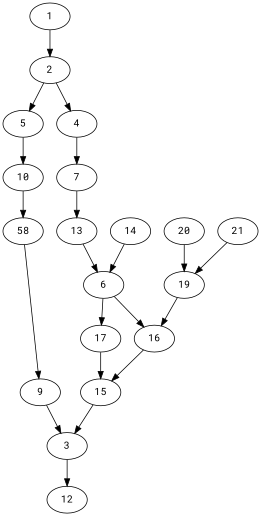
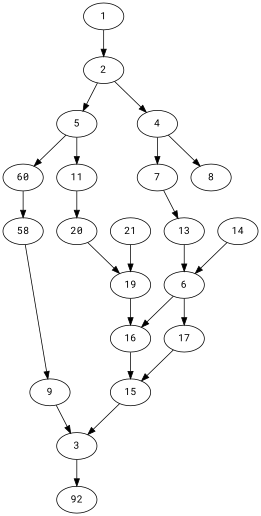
node "10": label "10" -> "60"
node "11": added
node "8": added
node "12": label "12" -> "92"
